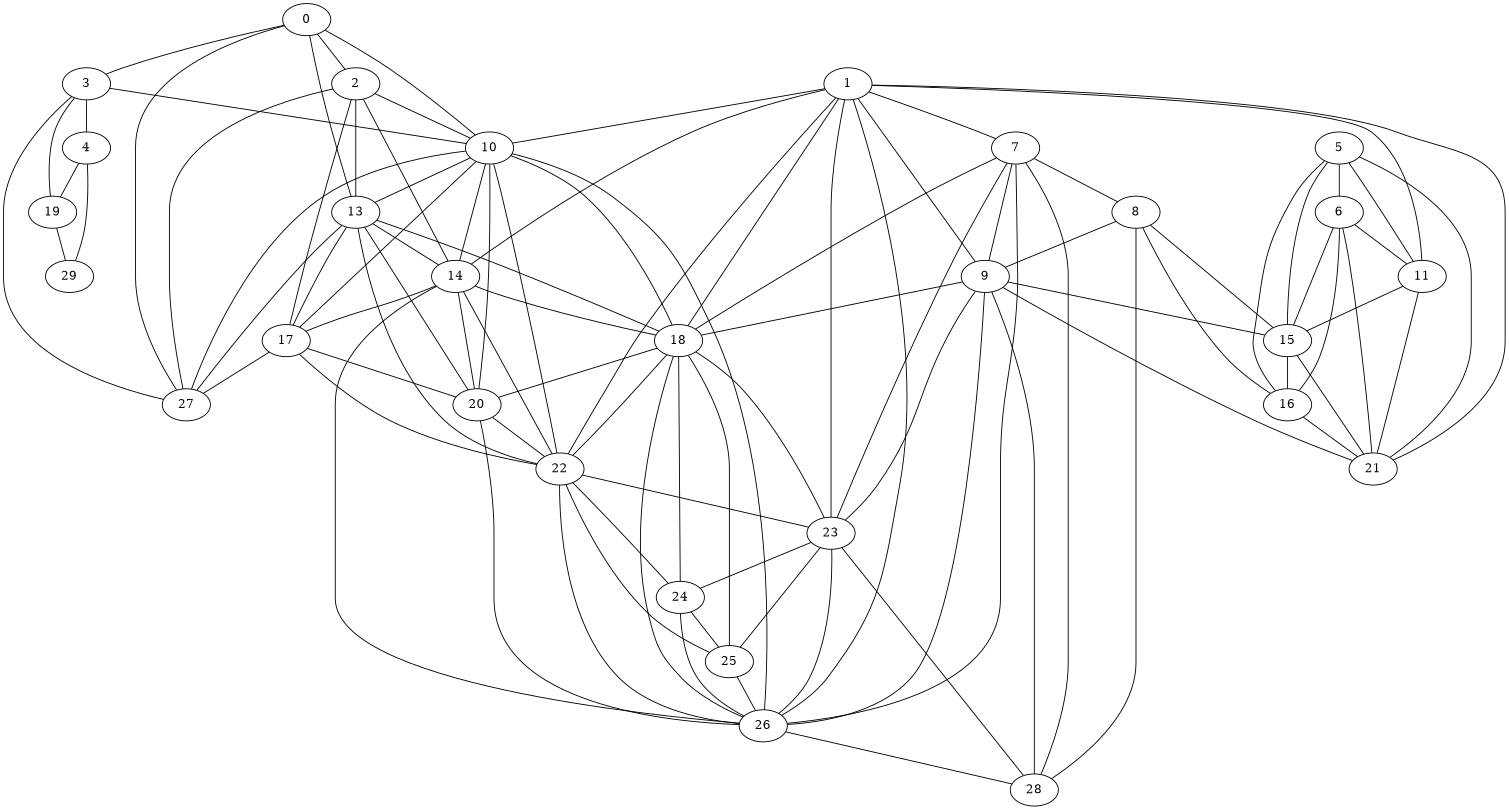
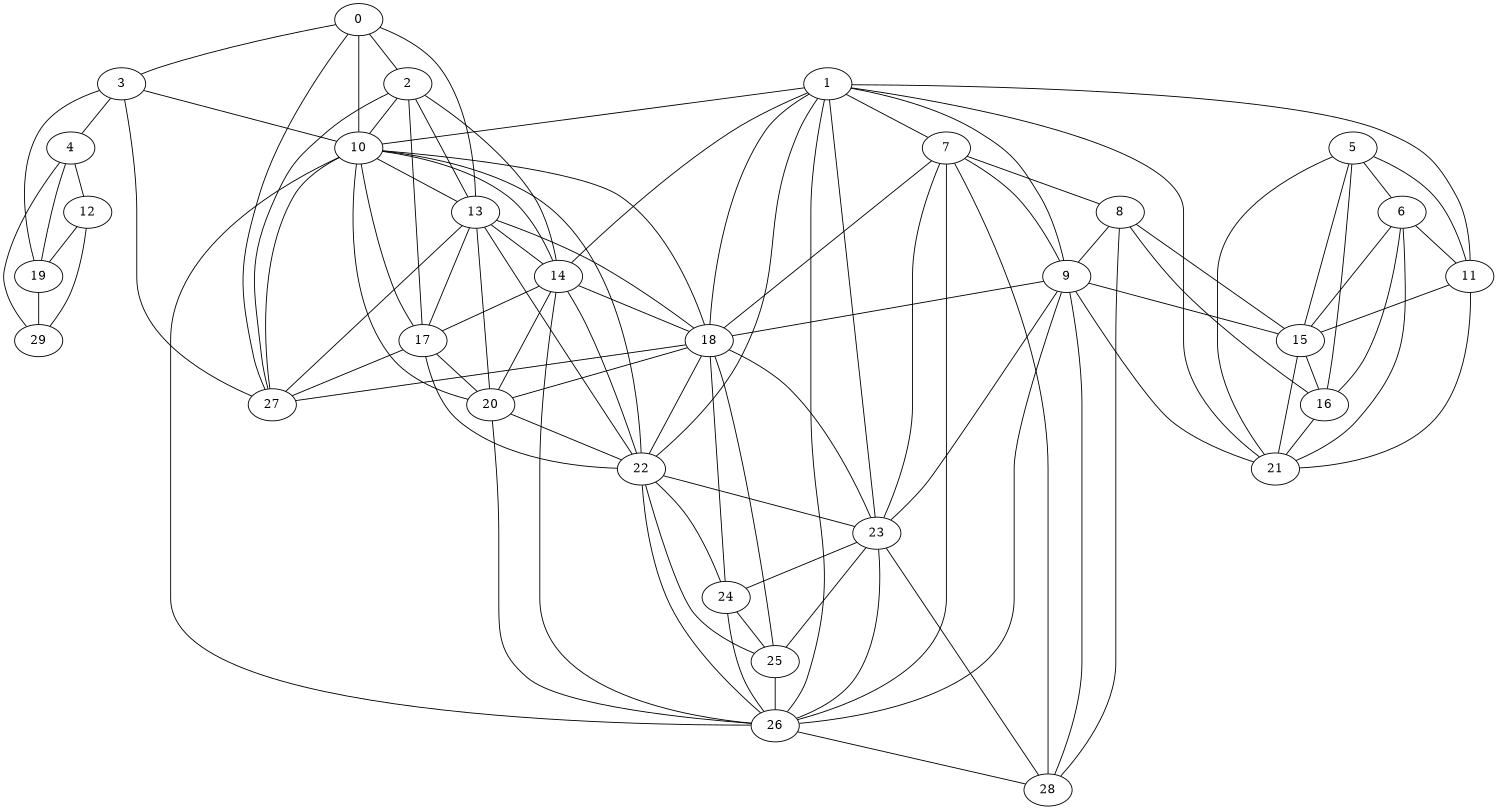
node "12": added
edge "18" -- "26": now "18" -- "27"
